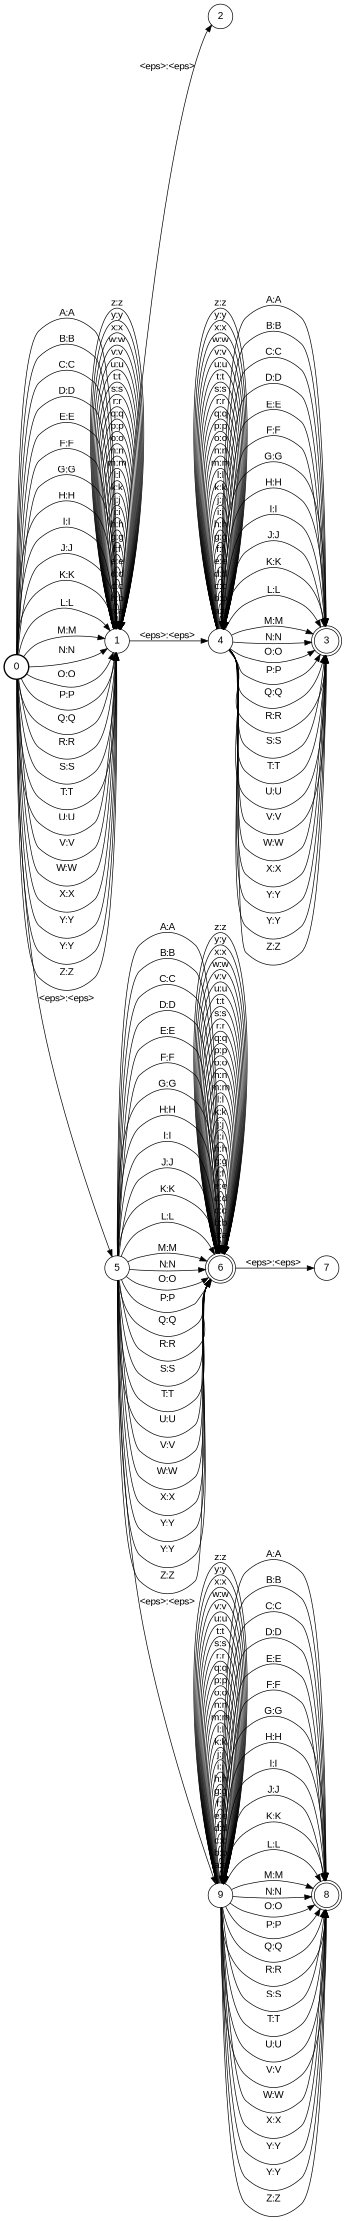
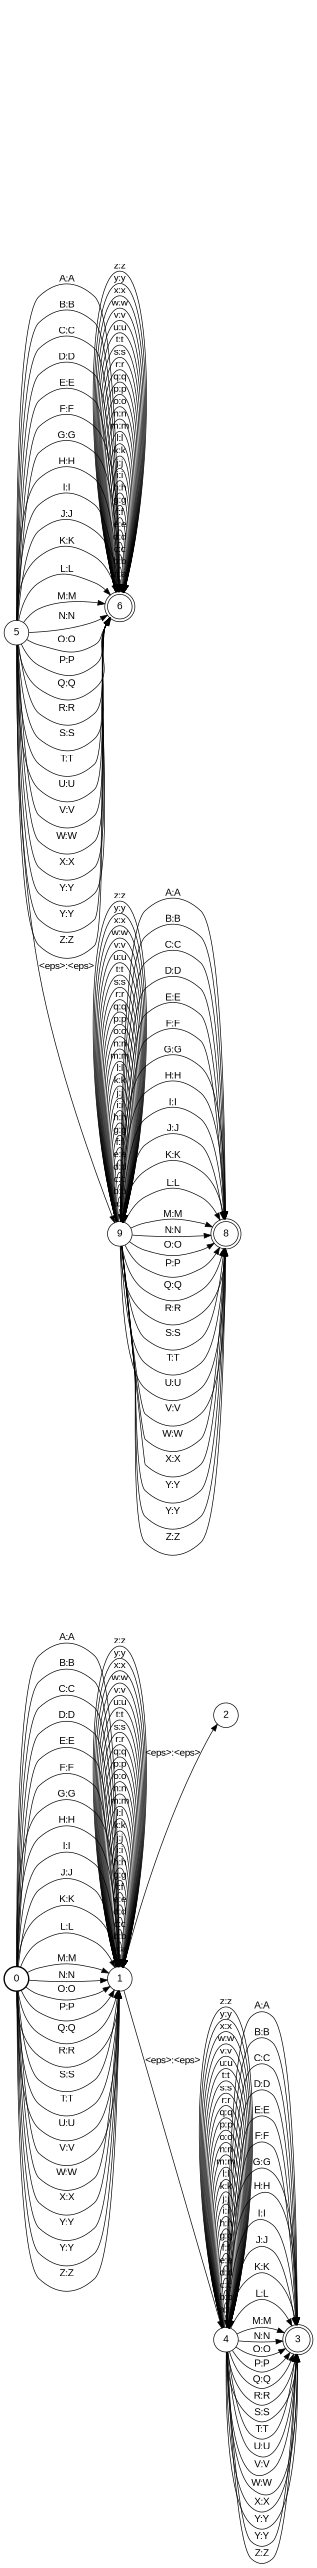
edge "0" -> "5": removed, label "<eps>:<eps>"
node "7": removed
